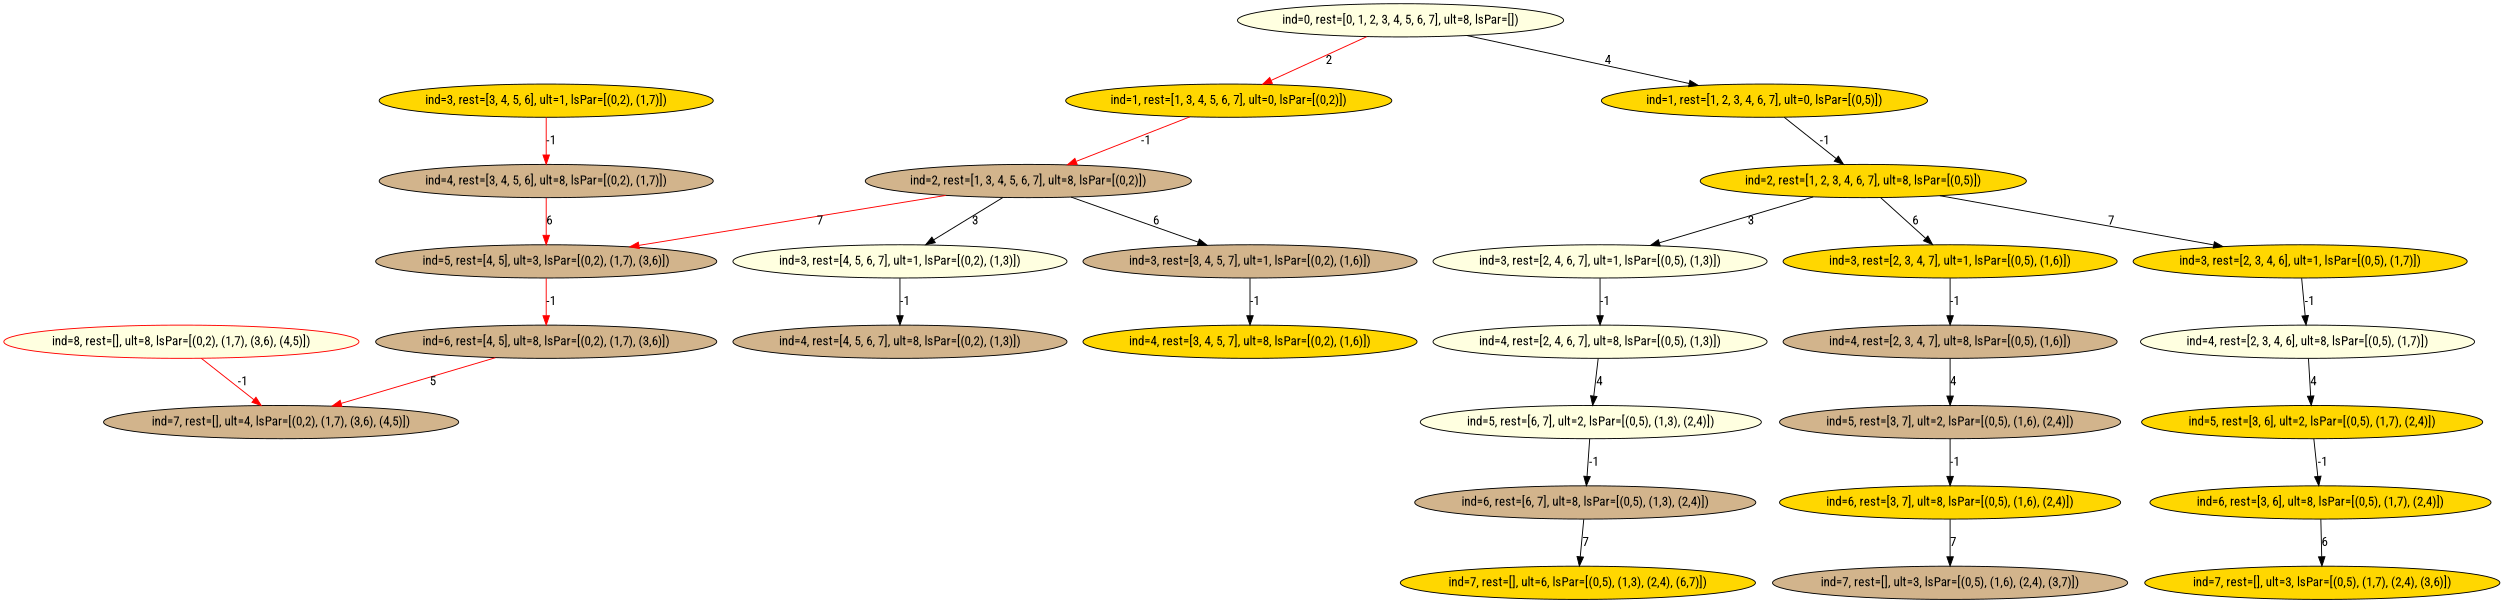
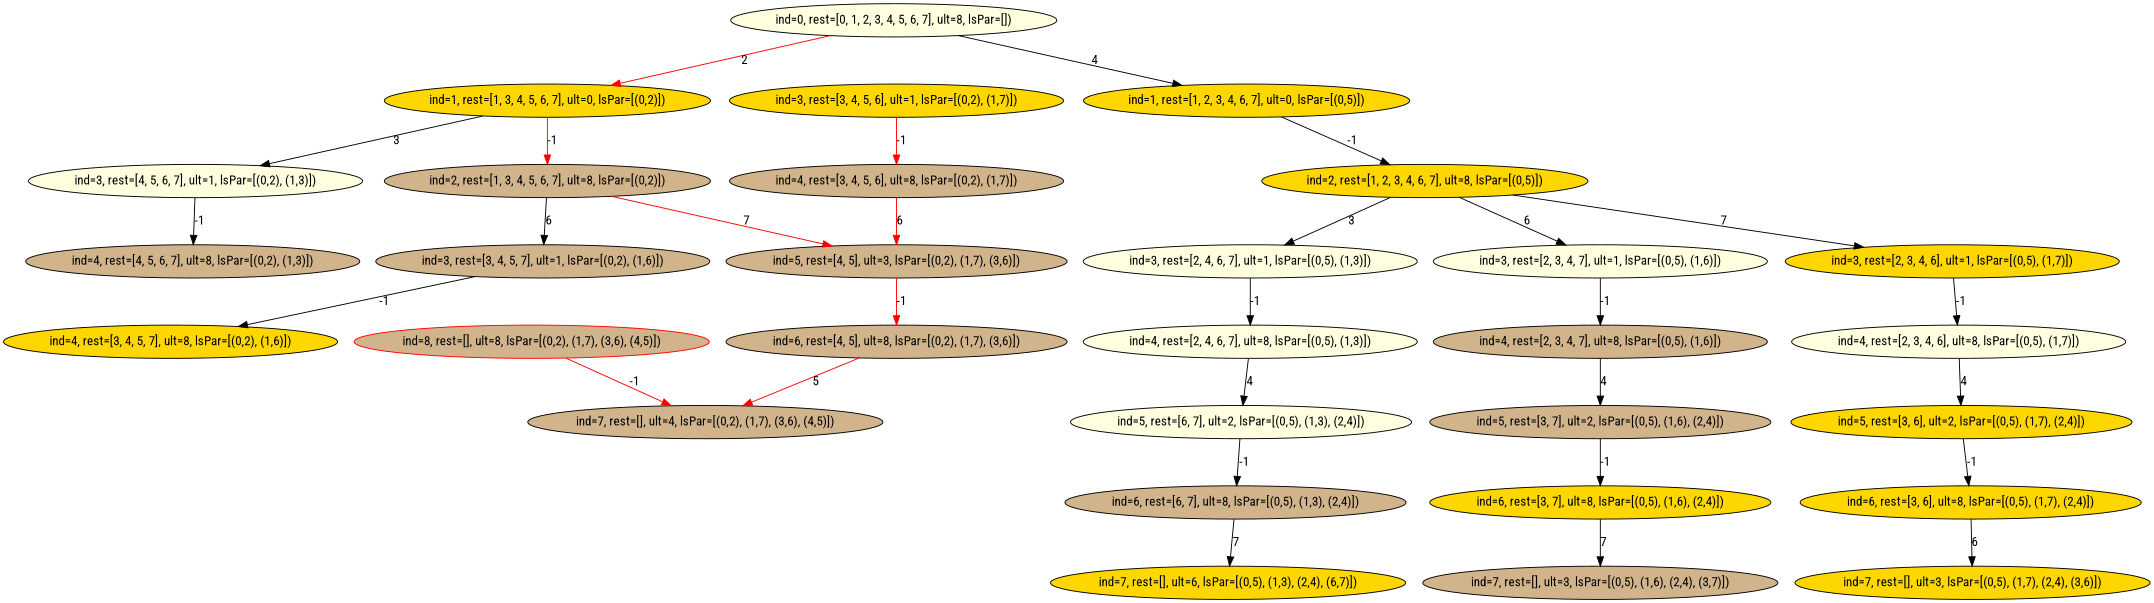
edge "ind=2, rest=[1, 3, 4, 5, 6, 7], ult=8, lsPar=[(0,2)])" -> "ind=3, rest=[4, 5, 6, 7], ult=1, lsPar=[(0,2), (1,3)])": now "ind=1, rest=[1, 3, 4, 5, 6, 7], ult=0, lsPar=[(0,2)])" -> "ind=3, rest=[4, 5, 6, 7], ult=1, lsPar=[(0,2), (1,3)])"
node "ind=3, rest=[2, 3, 4, 7], ult=1, lsPar=[(0,5), (1,6)])": fillcolor gold -> lightyellow
node "ind=8, rest=[], ult=8, lsPar=[(0,2), (1,7), (3,6), (4,5)])": fillcolor lightyellow -> tan
